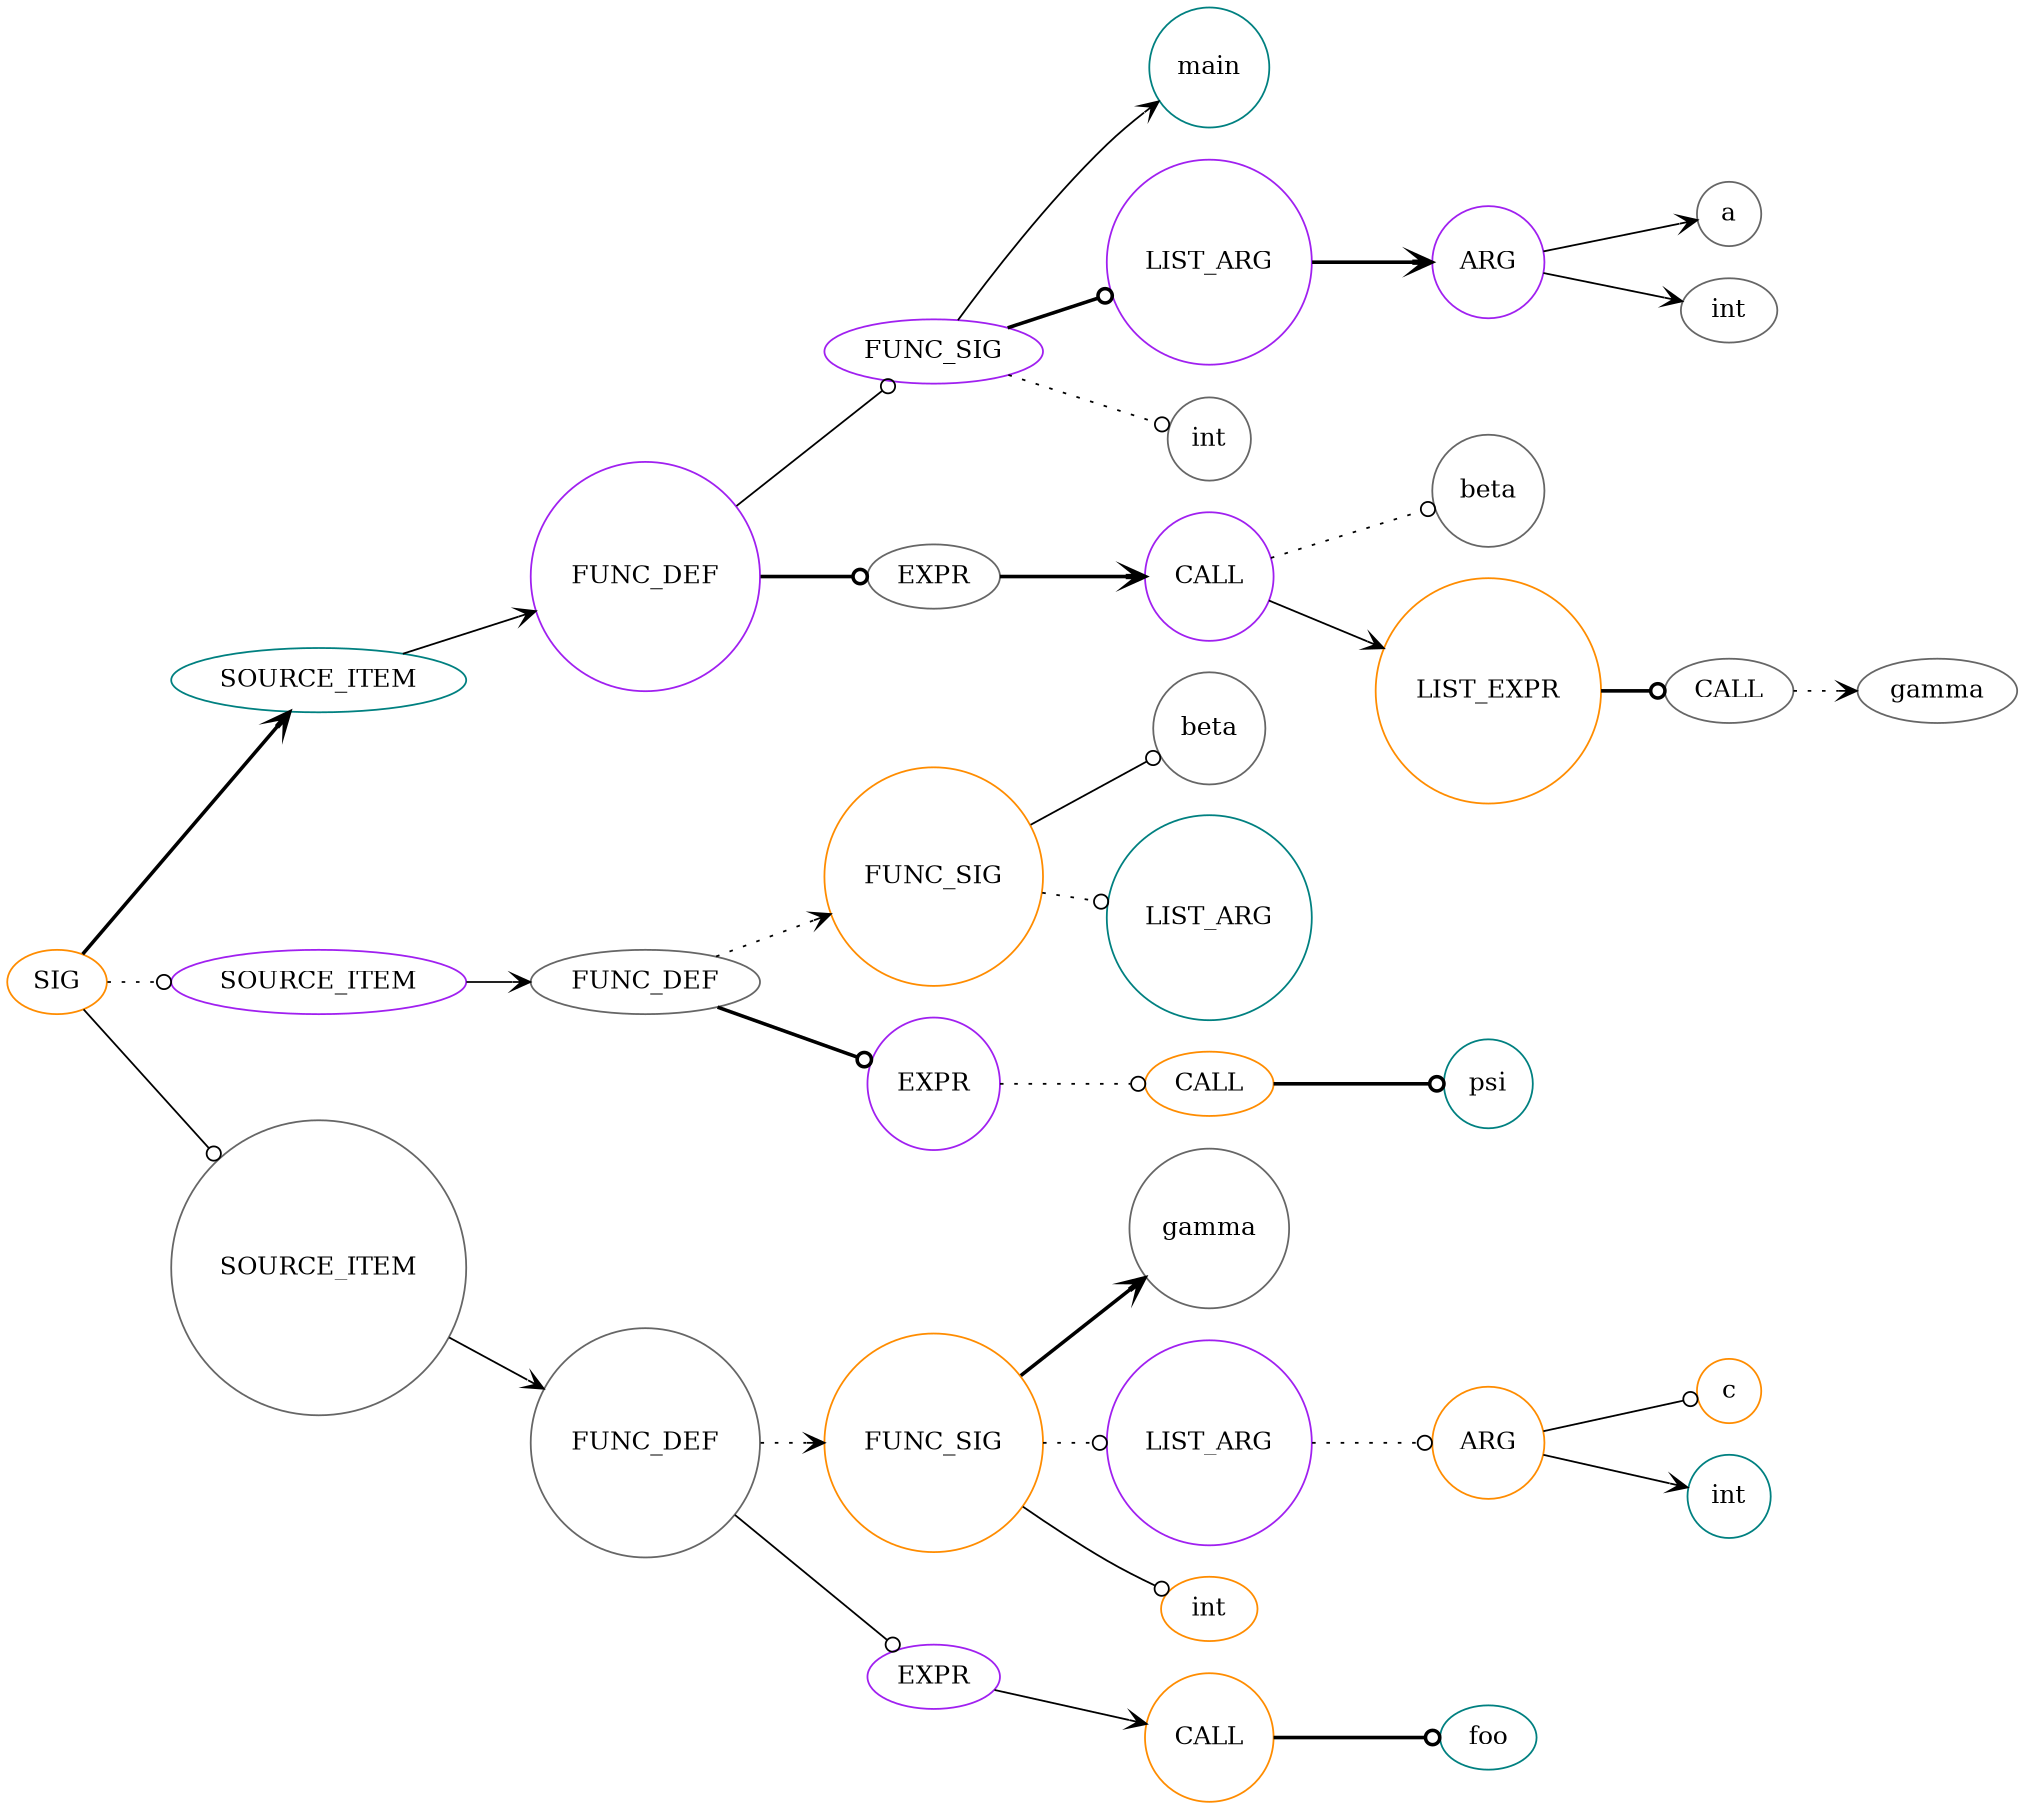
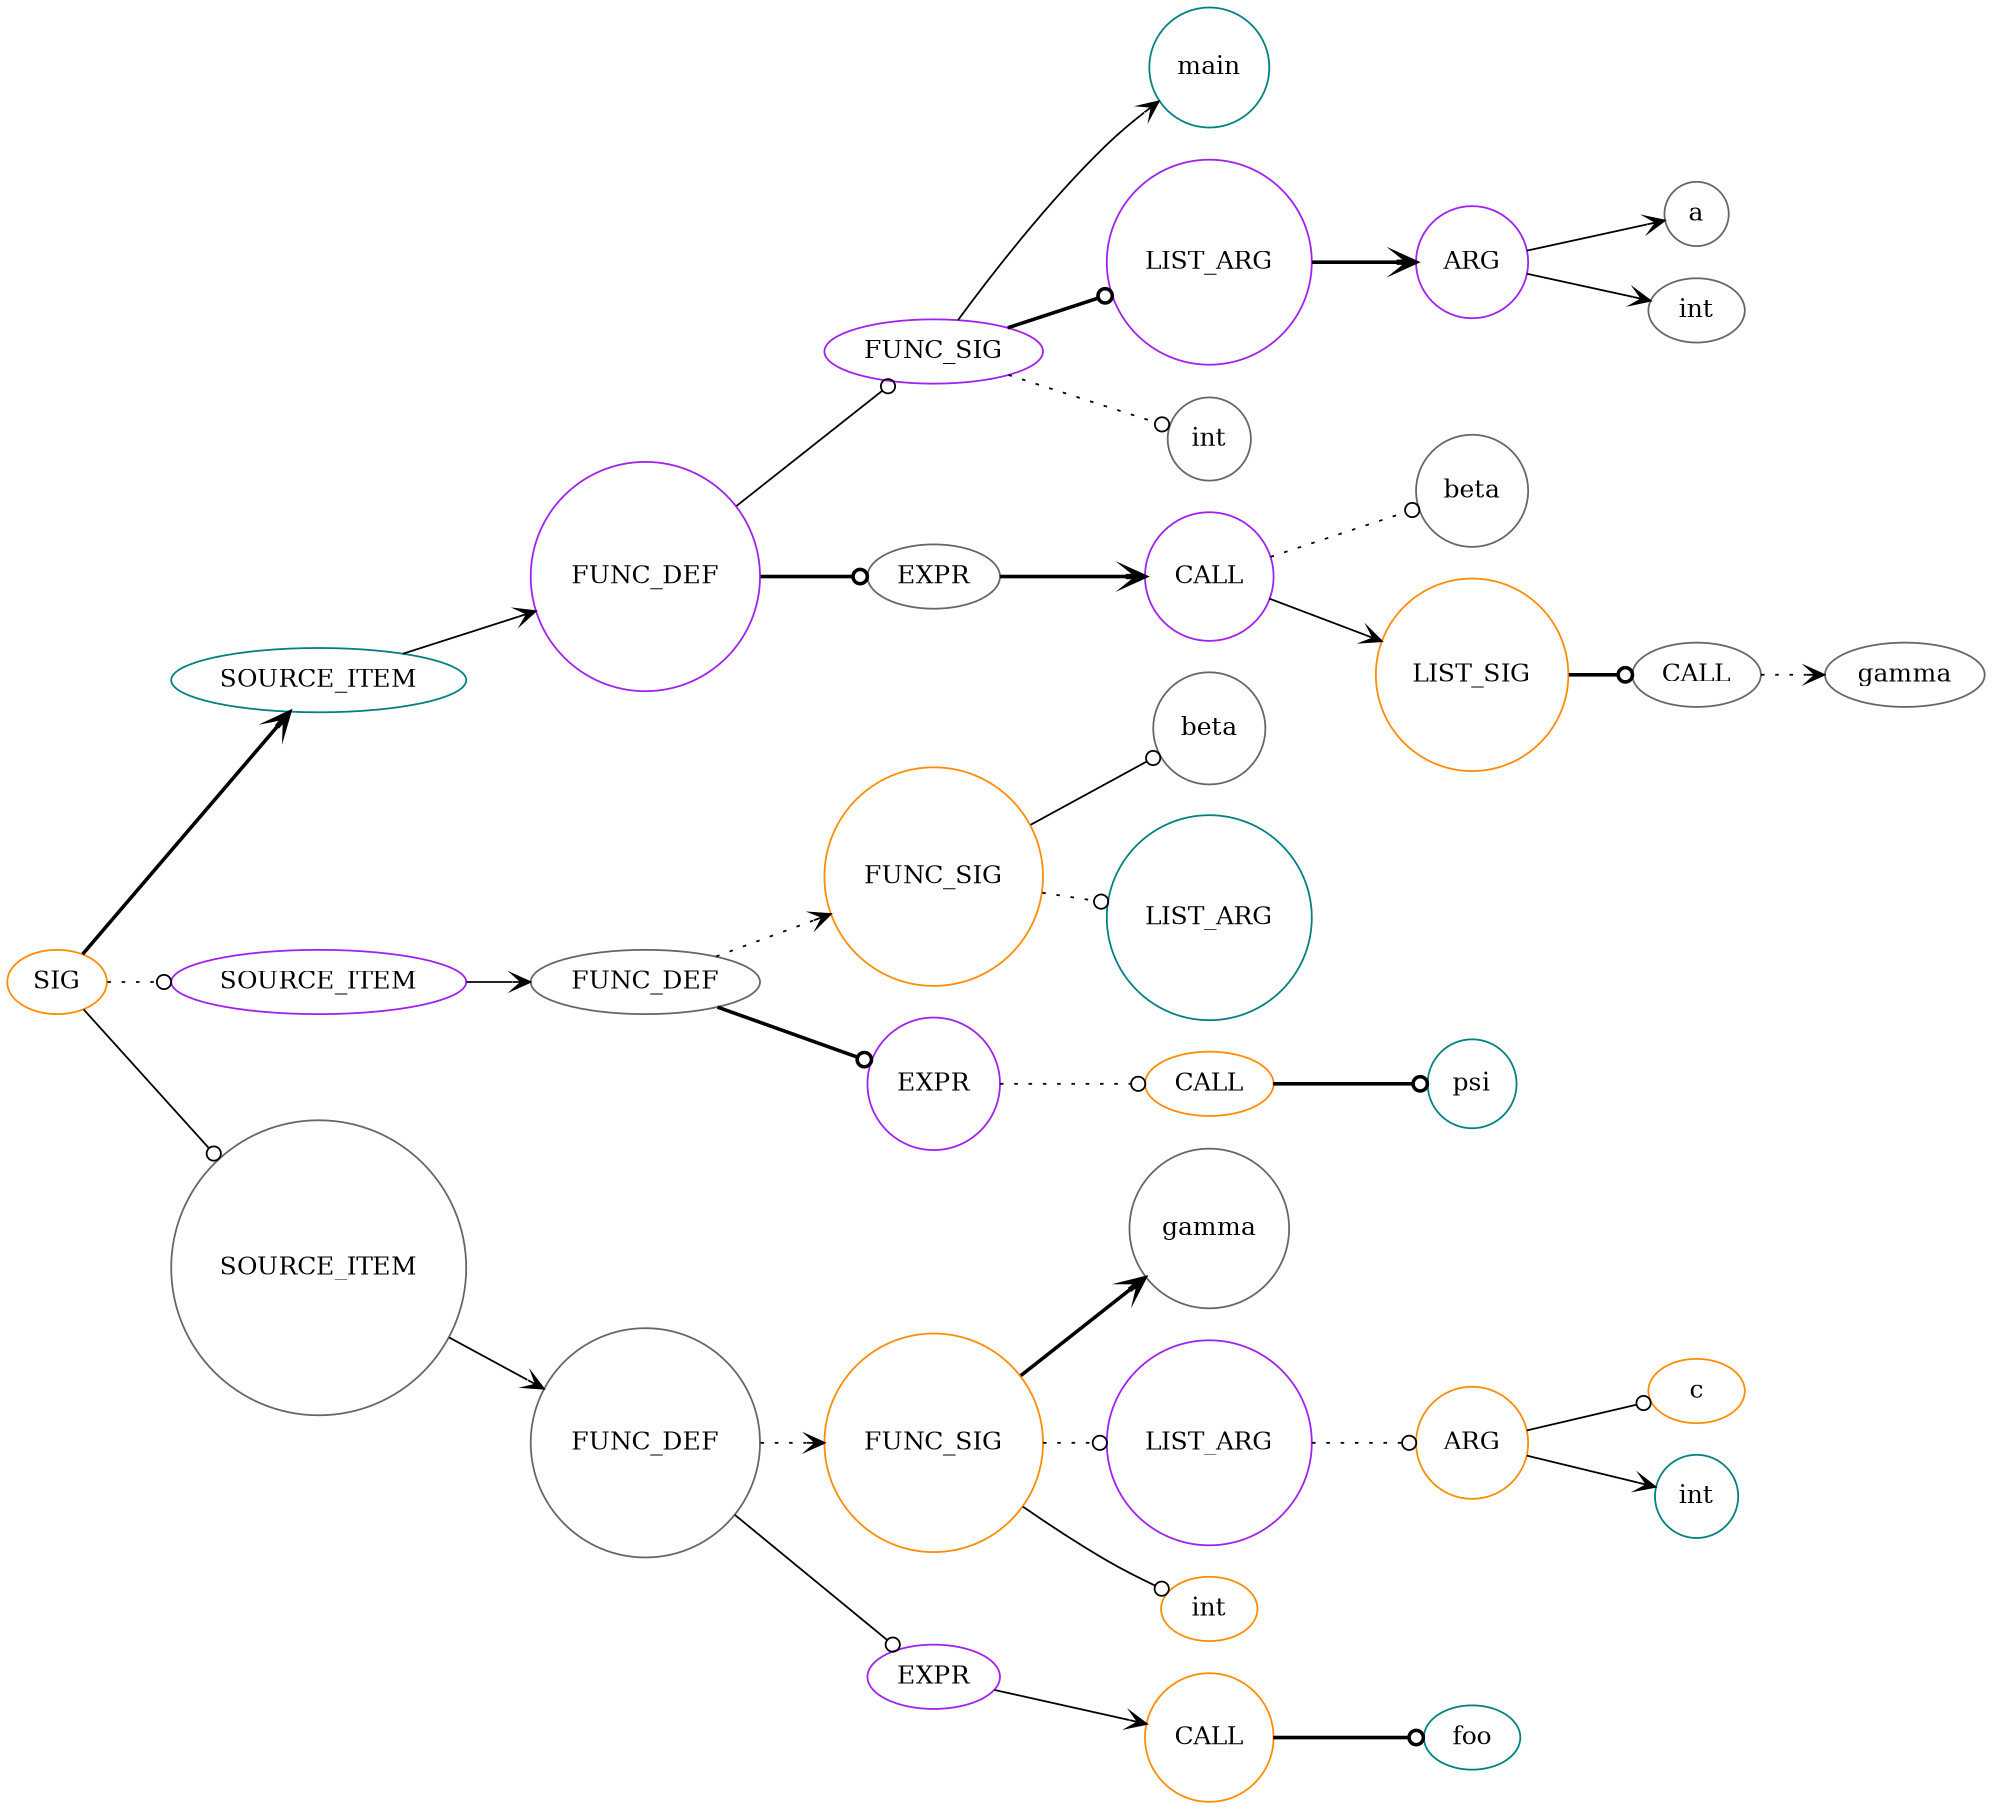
node "LIST_EXPR": label "LIST_EXPR" -> "LIST_SIG"
node "c": shape circle -> ellipse
